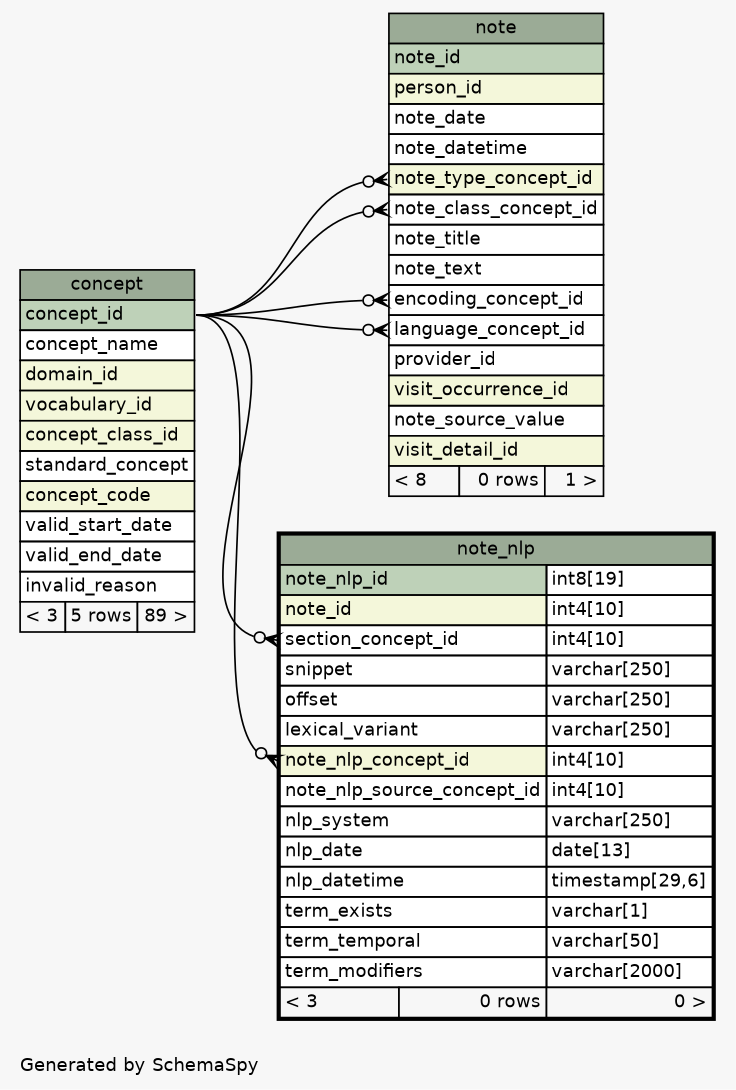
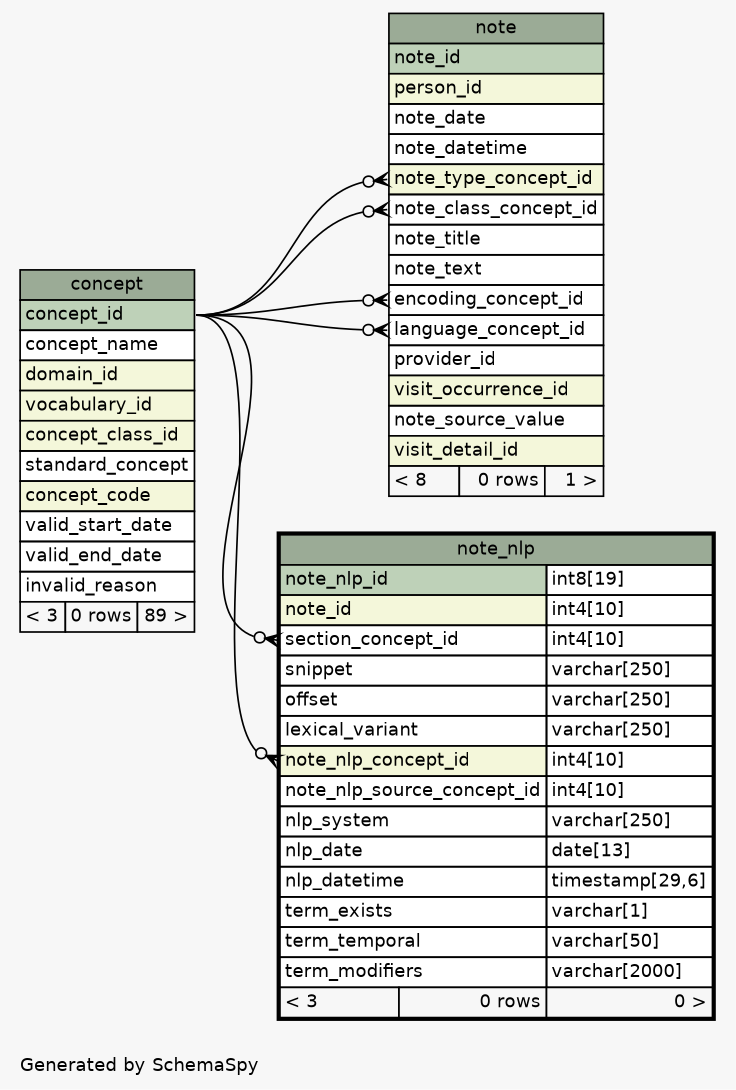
node "concept": text "5 rows" -> "0 rows"
